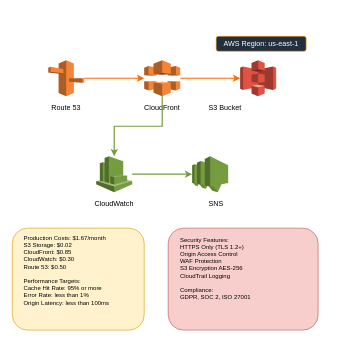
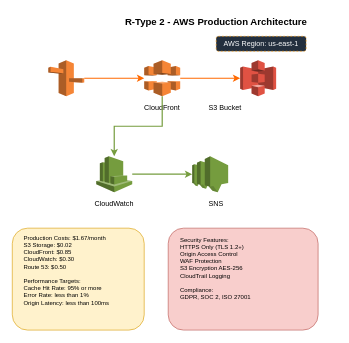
node "R-Type 2 - AWS Production Architecture": added
node "AWS Region: us-east-1": style solid -> dashed
node "Route 53": removed
